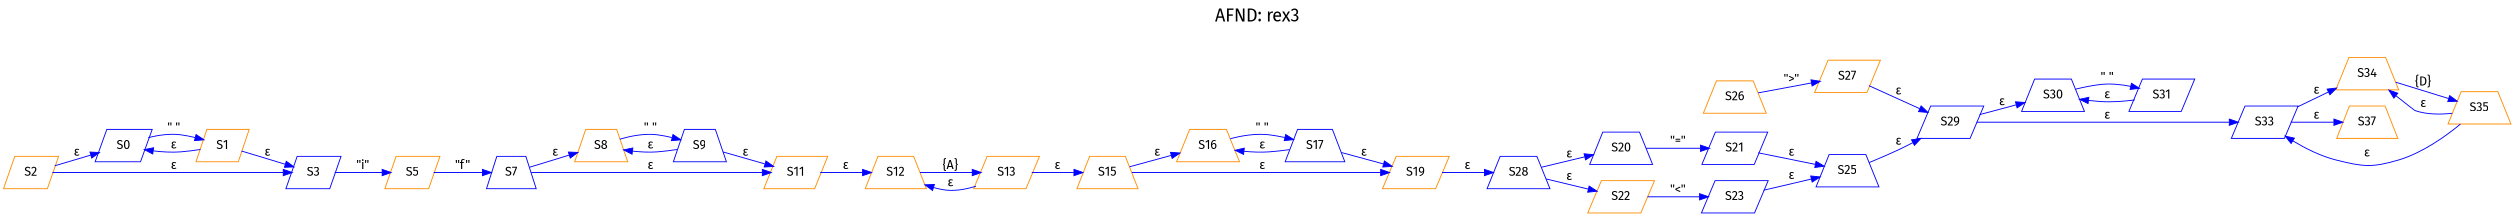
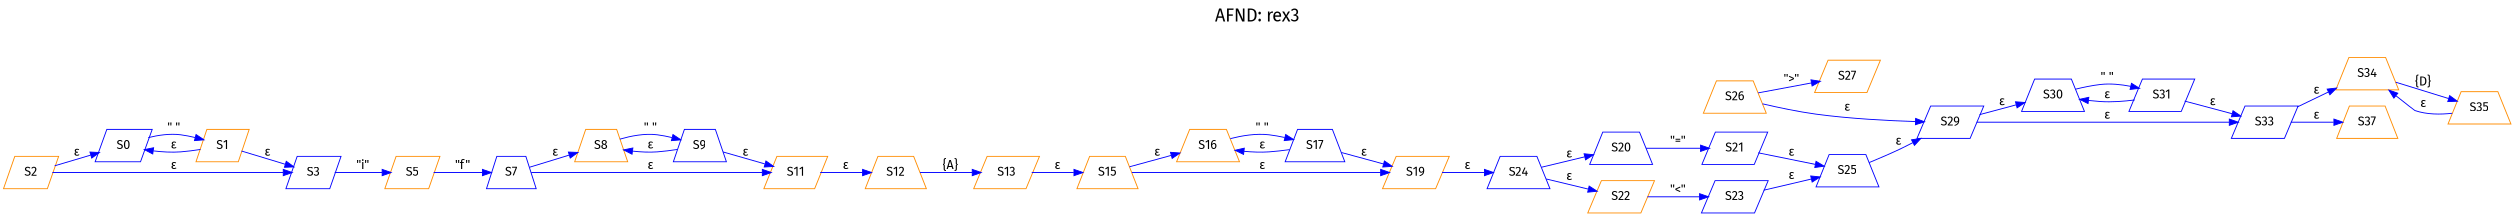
edge "S27" -> "S29": now "S26" -> "S29"
edge "S35" -> "S33": now "S31" -> "S33"
node "S28": label "S28" -> "S24"
edge "S13" -> "S12": removed, label "ε"
